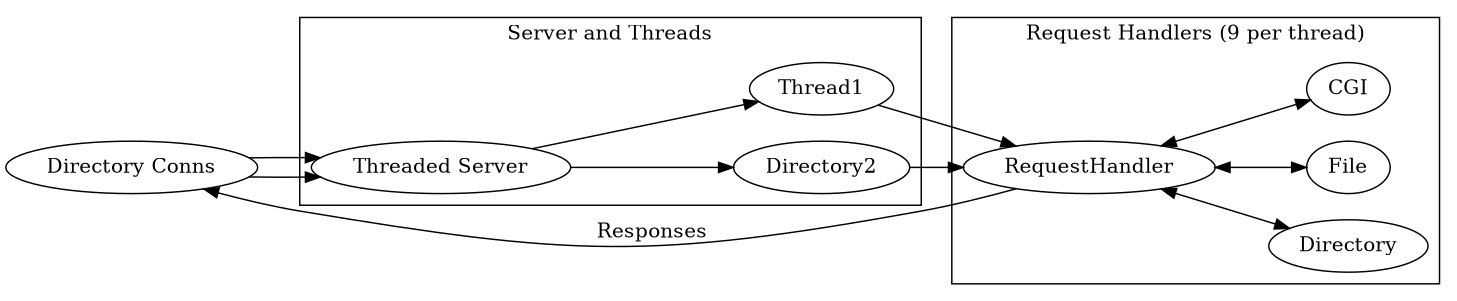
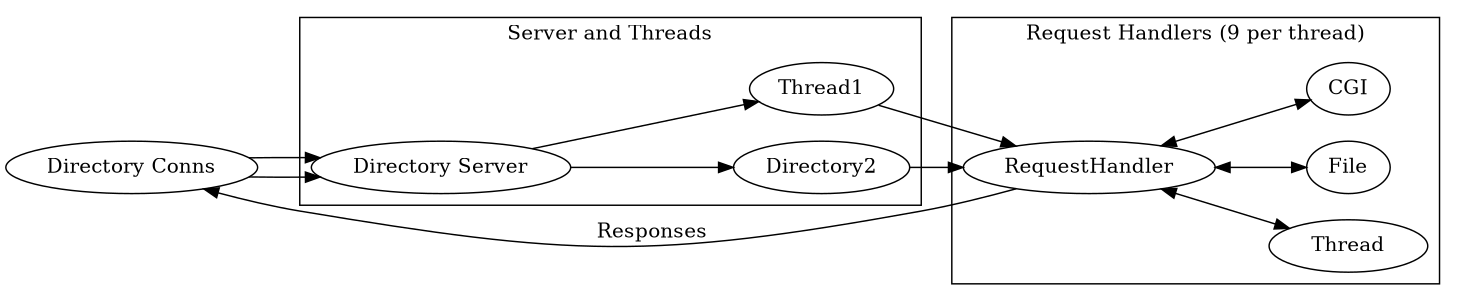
node "Threaded Server": label "Threaded Server" -> "Directory Server"
node "Directory": label "Directory" -> "Thread"
